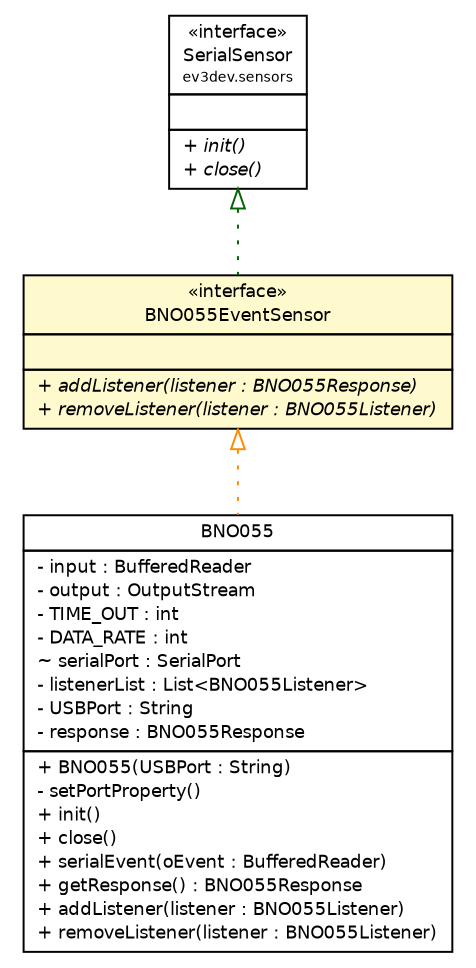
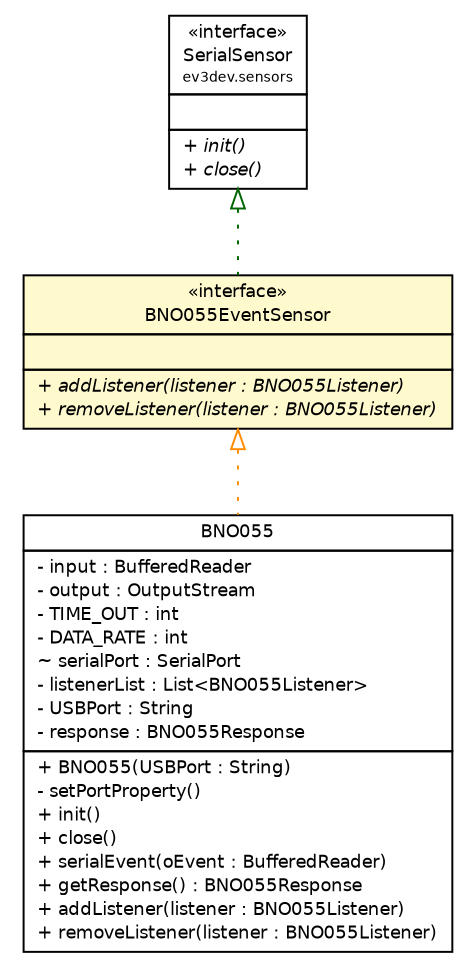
node "BNO055EventSensor": text "+ addListener(listener : BNO055Response)" -> "+ addListener(listener : BNO055Listener)"
